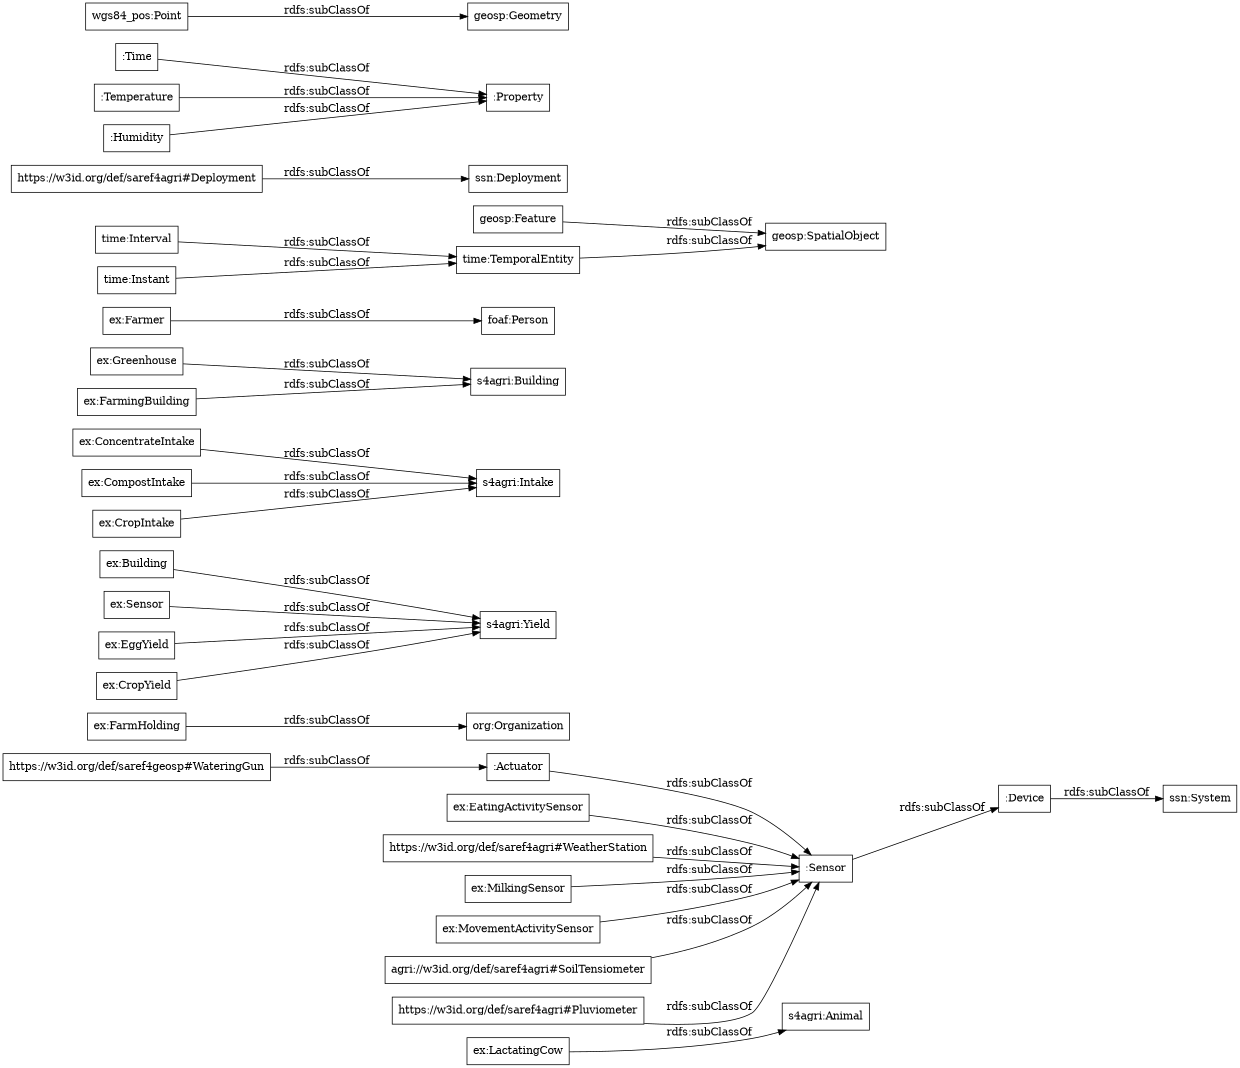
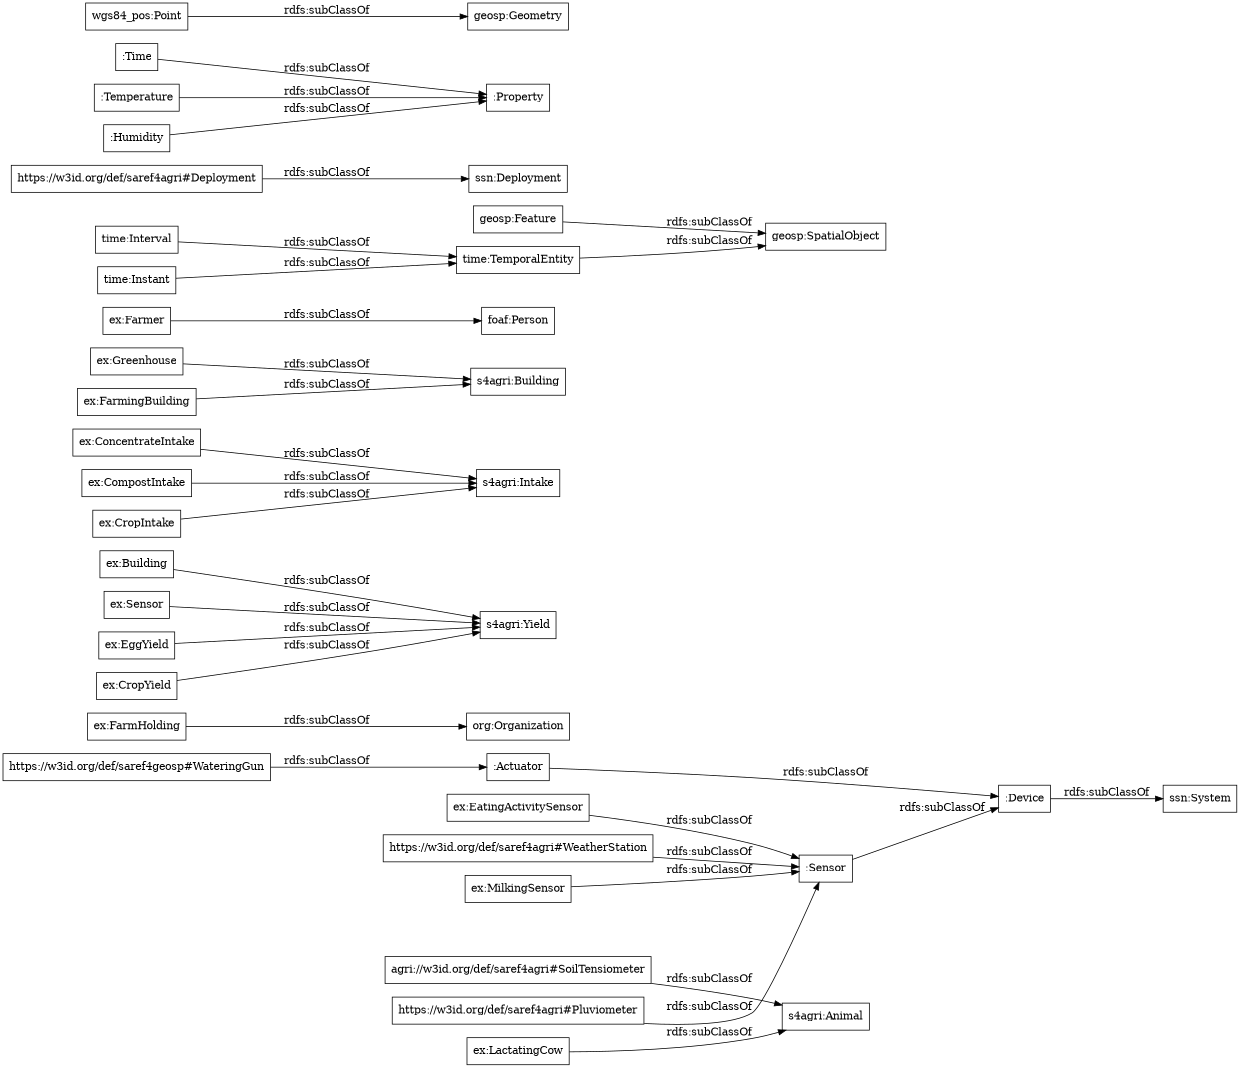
edge ":Actuator" -> ":Sensor": now ":Actuator" -> ":Device"
node "ex:MovementActivitySensor": removed
edge "agri://w3id.org/def/saref4agri#SoilTensiometer" -> ":Sensor": now "agri://w3id.org/def/saref4agri#SoilTensiometer" -> "s4agri:Animal"
